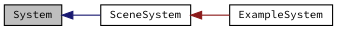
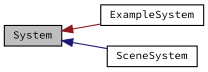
edge "ExampleSystem" -> "SceneSystem": now "ExampleSystem" -> "System"
